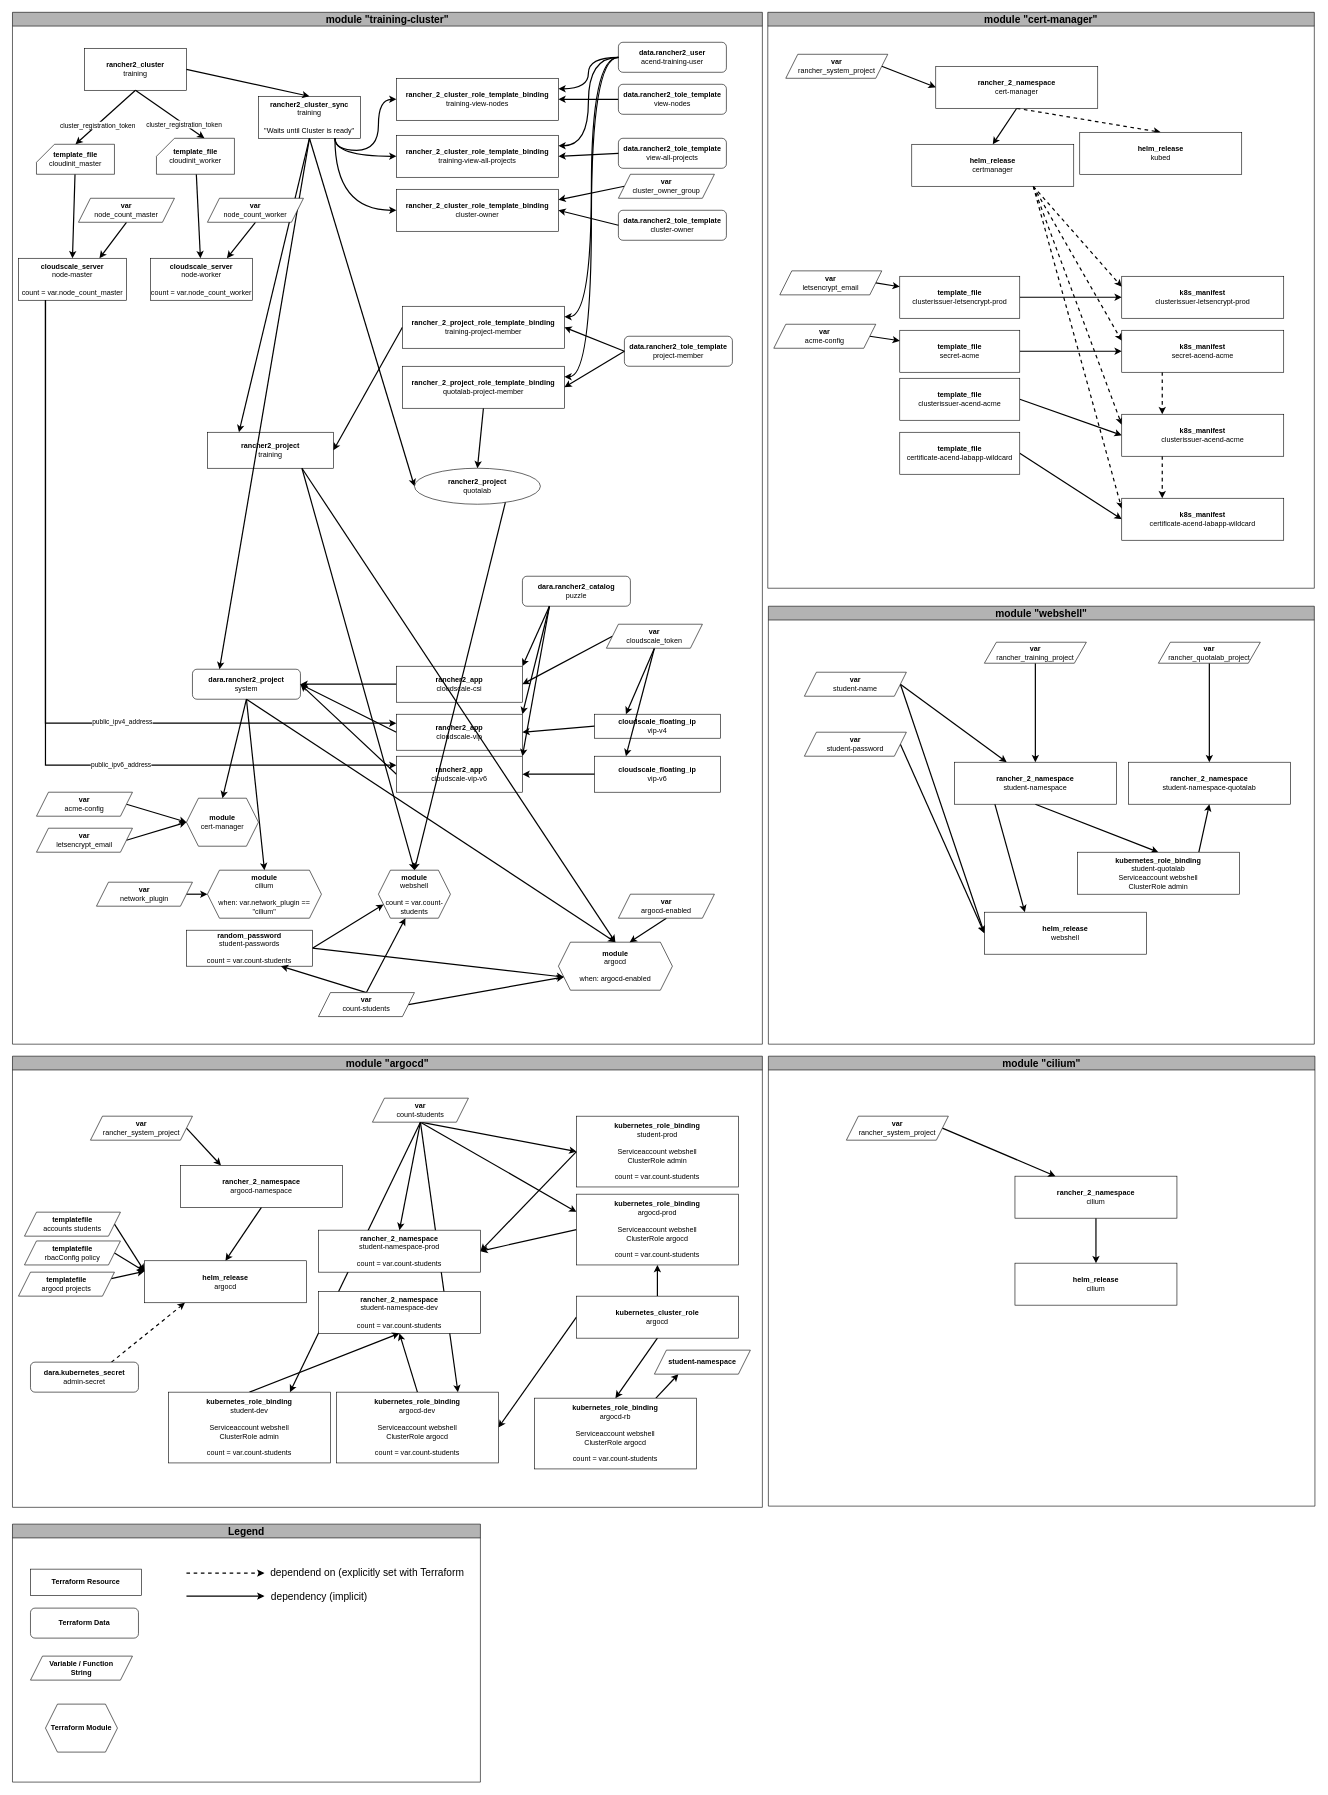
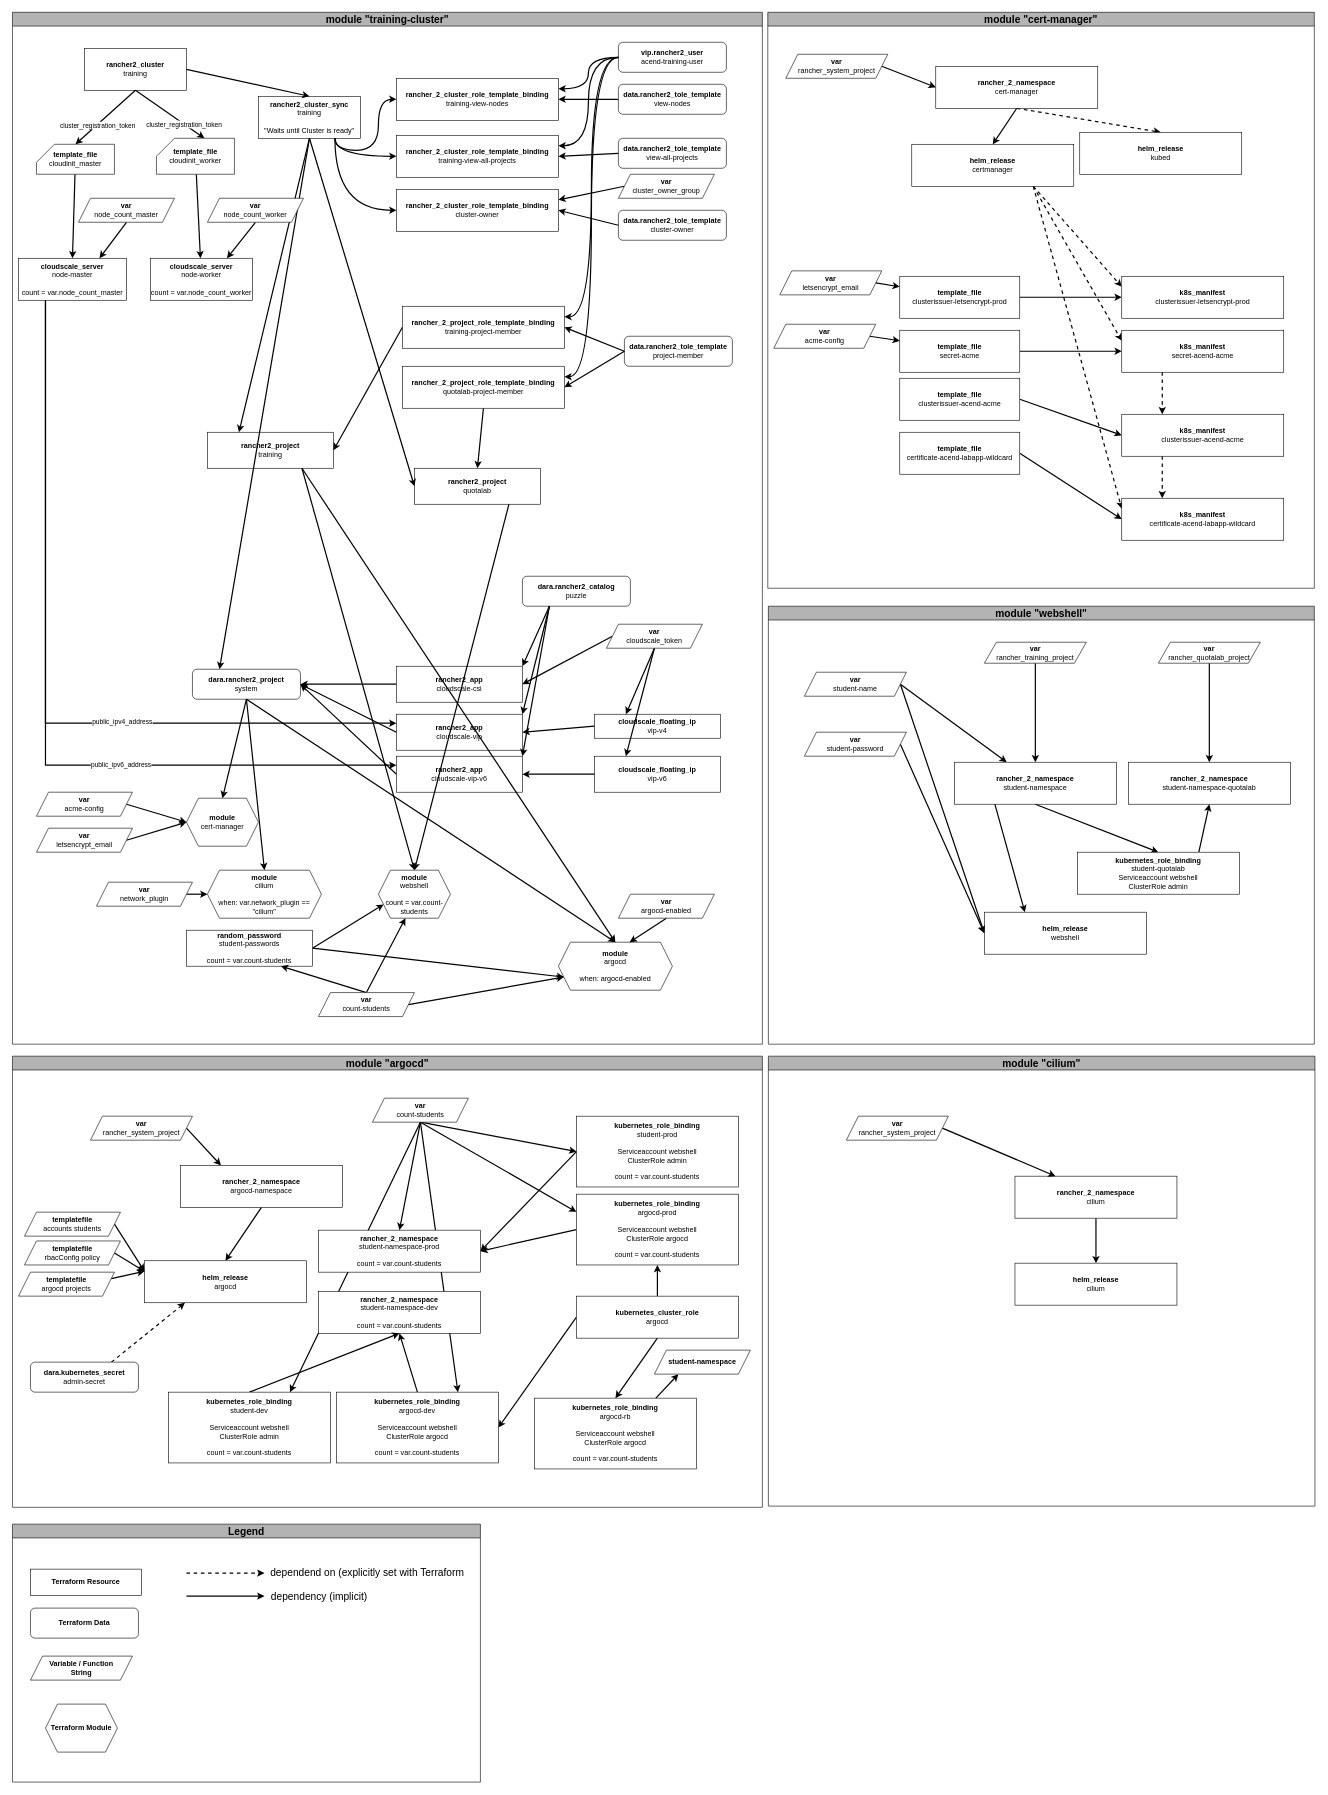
node "data.rancher2_user acend-training-user": label "data.rancher2_user acend-training-user" -> "vip.rancher2_user acend-training-user"
edge "helm_release certmanager" -> "k8s_manifest clusterissuer-acend-acme": removed
node "rancher2_project quotalab": shape ellipse -> rectangle
